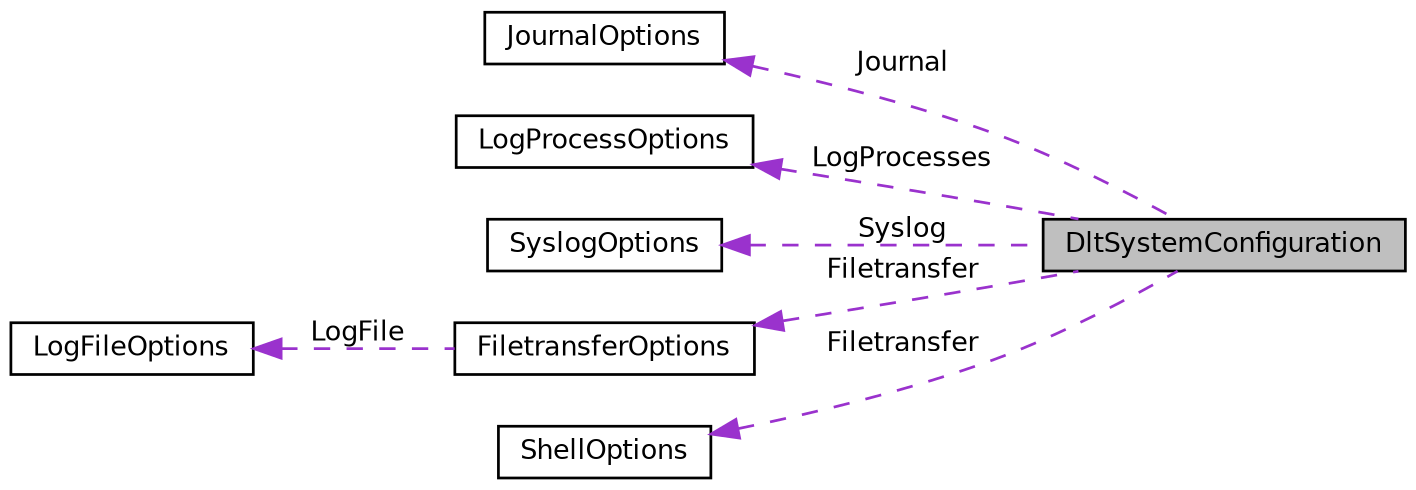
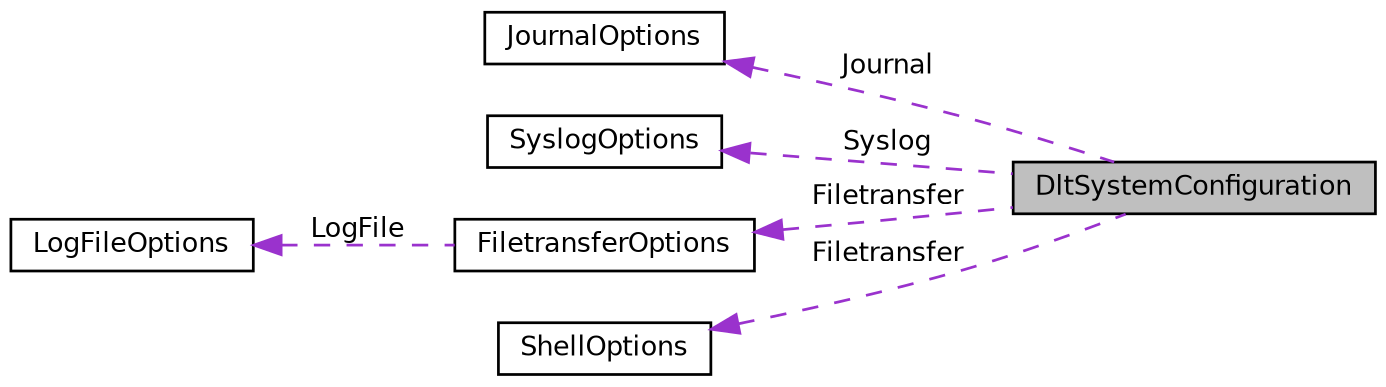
node "LogProcessOptions": removed
